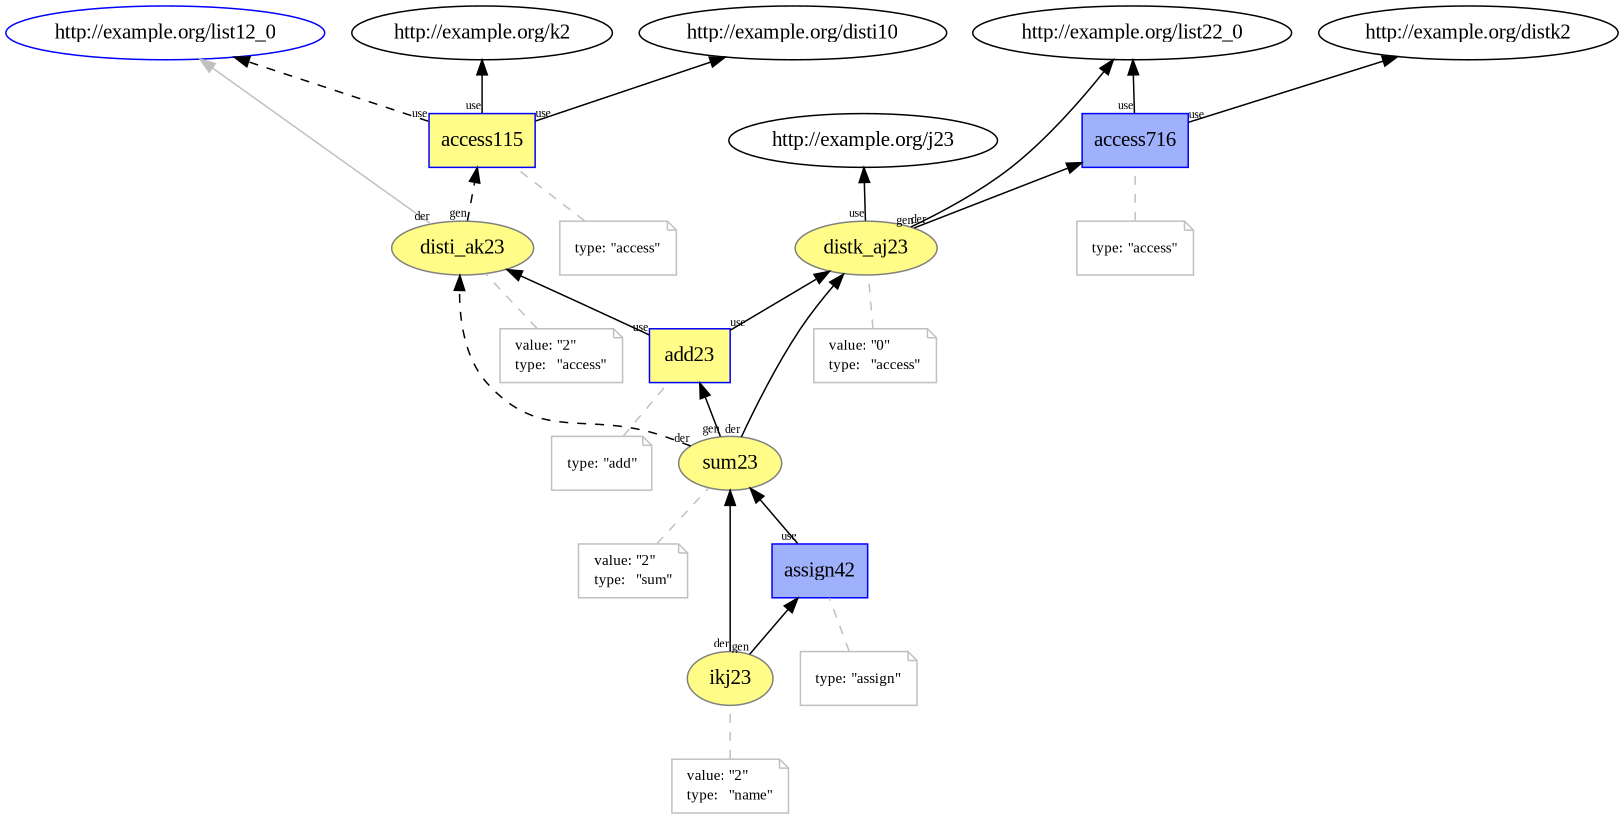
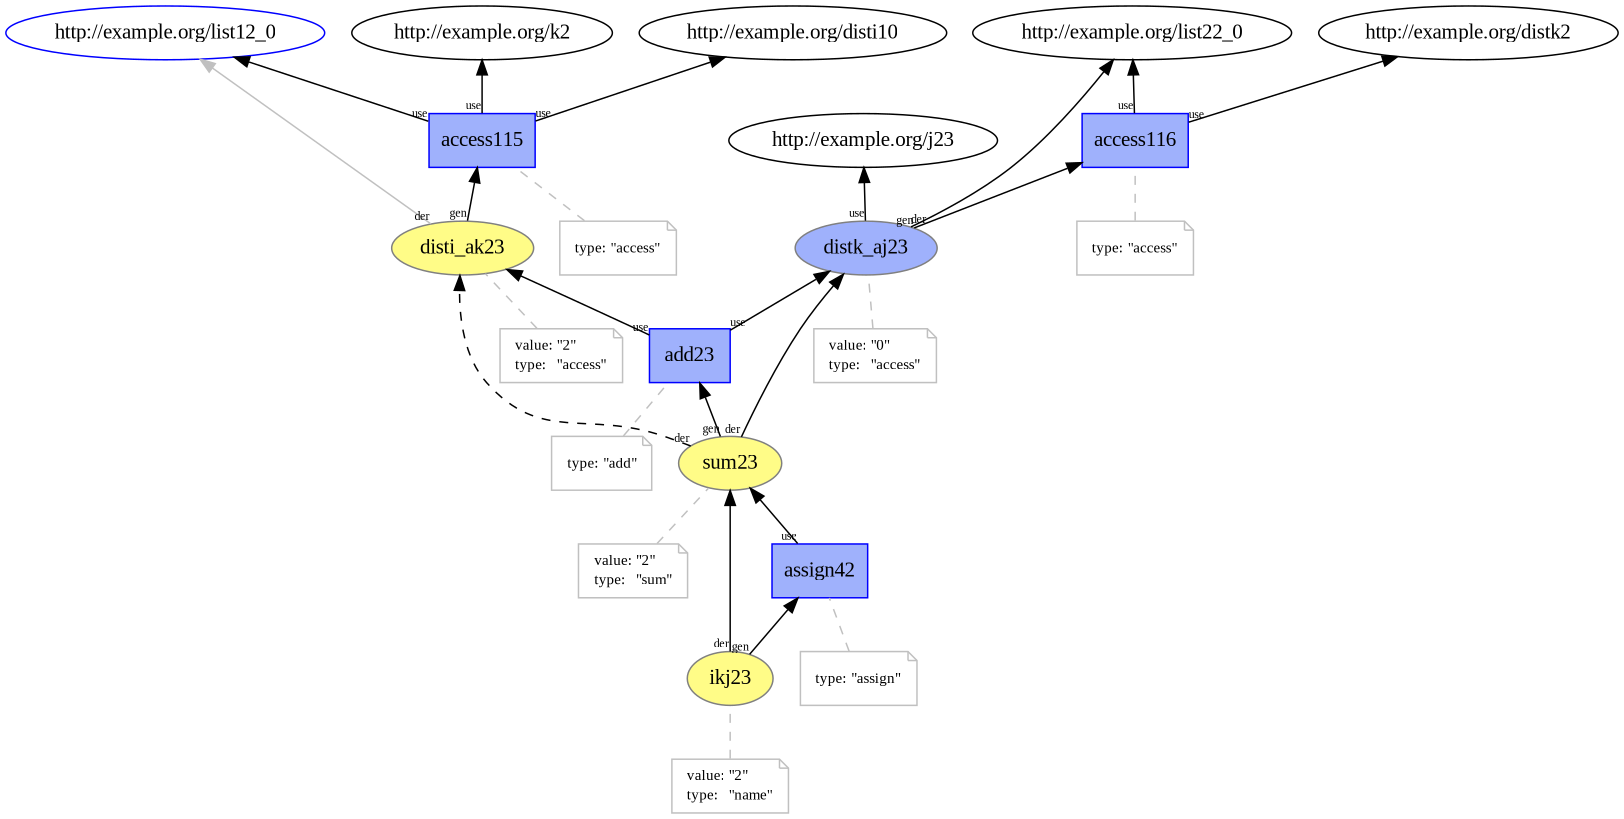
edge "access115" -> "http://example.org/list12_0": style dashed -> solid
node "access115": fillcolor #fffc87 -> #9fb1fc
node "access716": label "access716" -> "access116"
edge "disti_ak23" -> "access115": style dashed -> solid
node "distk_aj23": fillcolor #fffc87 -> #9fb1fc
node "add23": fillcolor #fffc87 -> #9fb1fc
